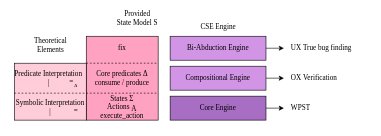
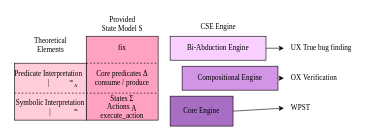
node "Provided State Model S": moved (137, 18) -> (122, 24)
node "Bi-Abduction Engine": fillcolor #d295e6 -> #f9cfff
node "Compositional Engine": moved (218, 78) -> (230, 78)
node "Core Engine": size 96x24 -> 63x30
